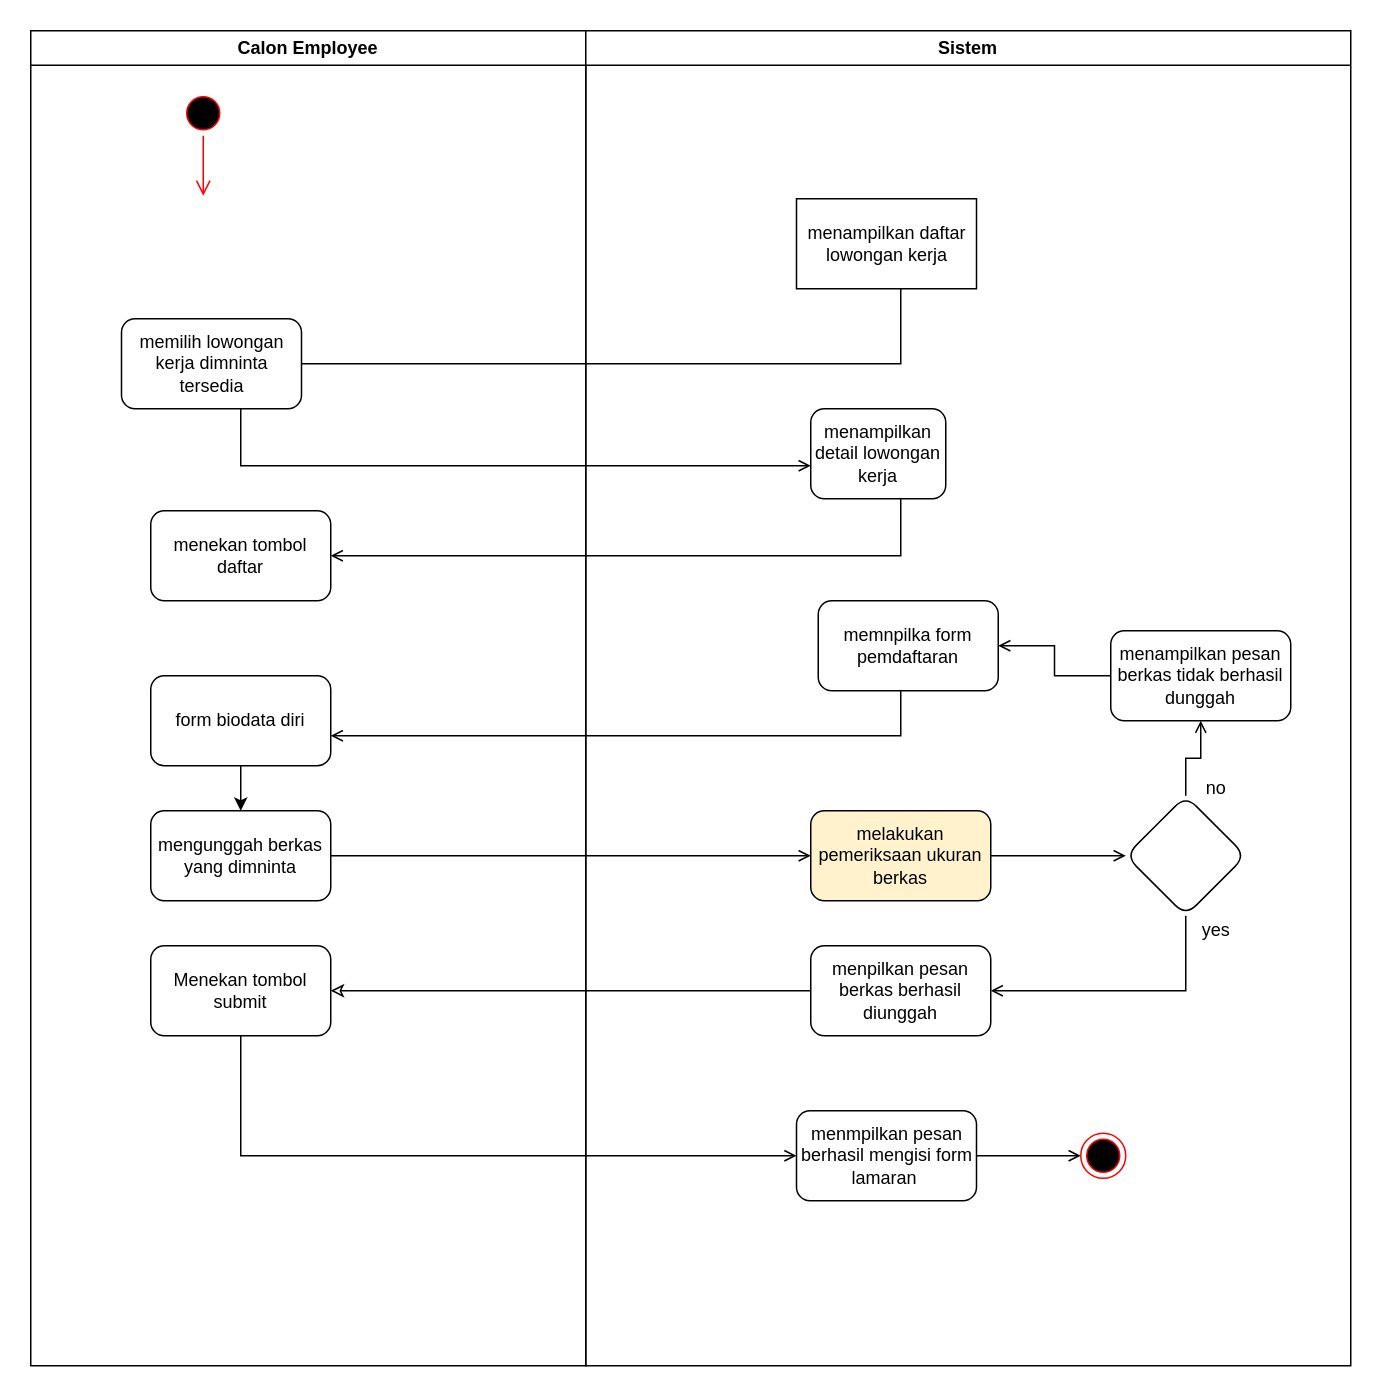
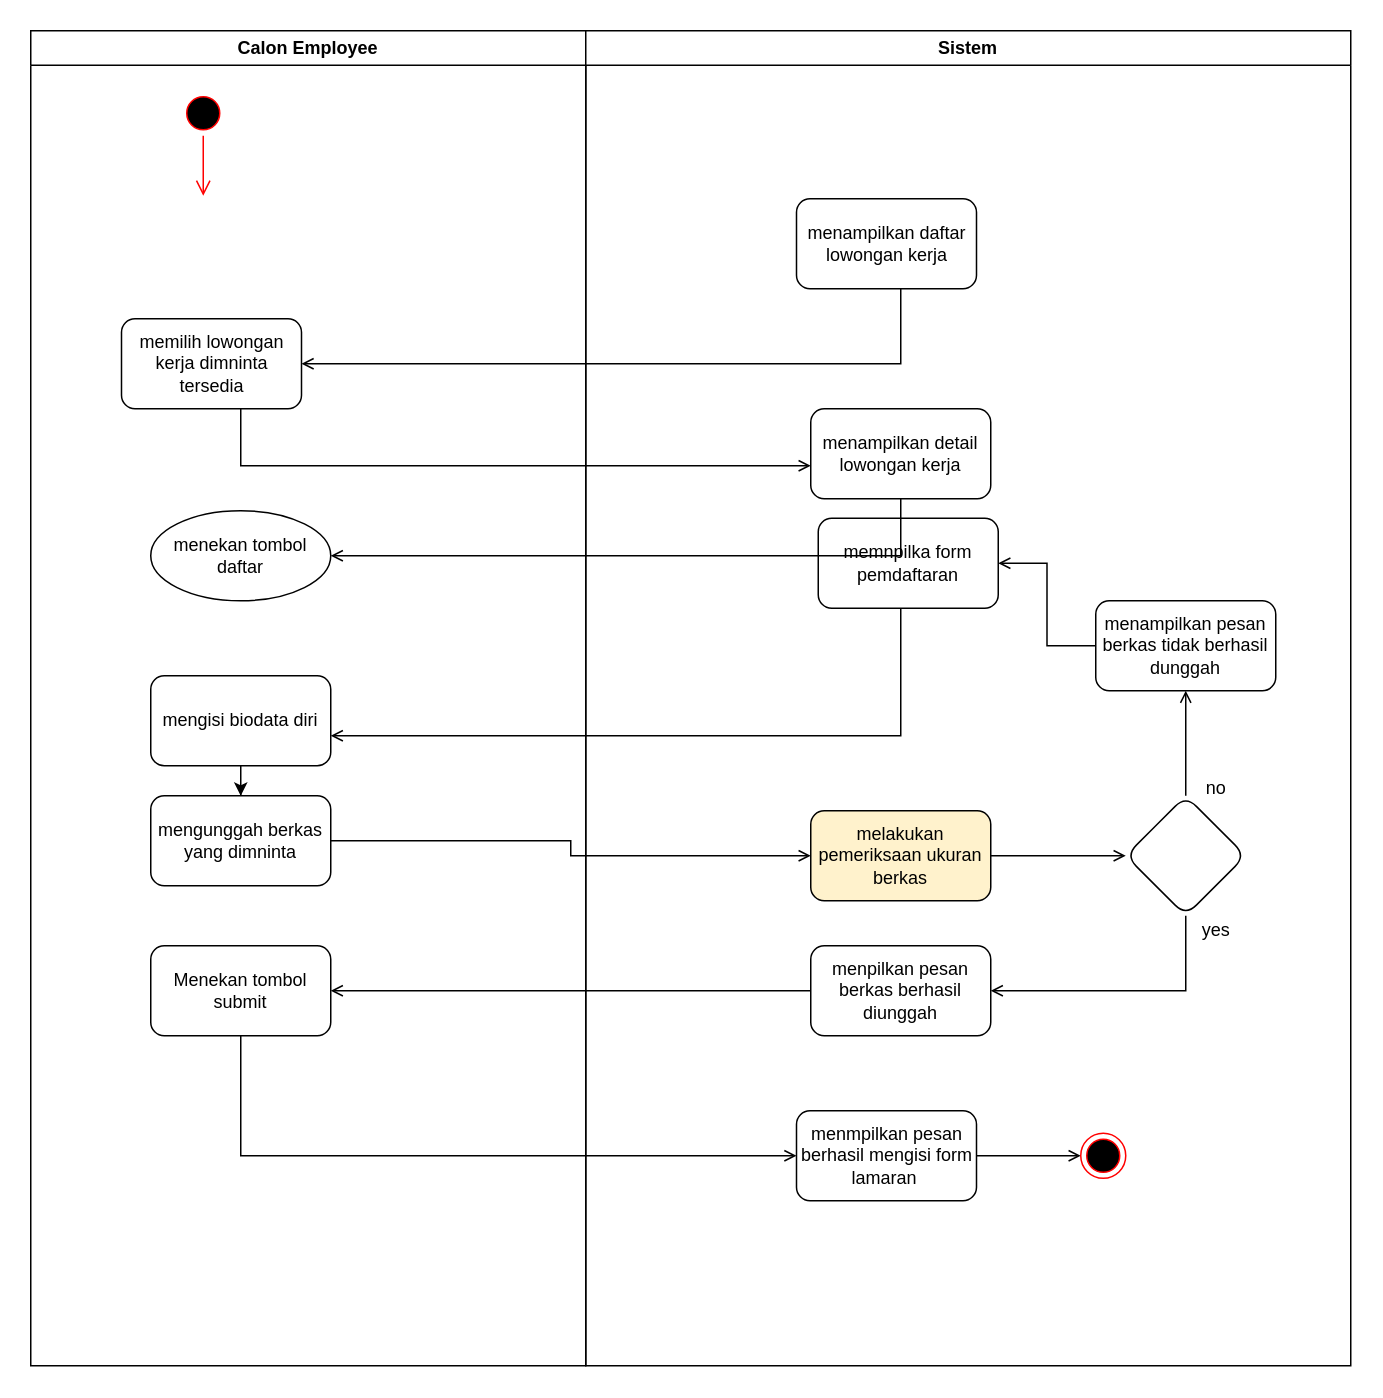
node "menampilkan daftar lowongan kerja": shape rectangle -> rounded rectangle
edge "menampilkan daftar lowongan kerja" -- "memilih lowongan kerja dimninta tersedia": arrowhead none -> open
node "menampilkan detail lowongan kerja": size 135x90 -> 180x90
node "menekan tombol daftar": shape rounded rectangle -> ellipse
node "memnpilka form pemdaftaran": moved (908, 646) -> (908, 563)
node "menampilkan pesan berkas tidak berhasil dunggah": moved (1201, 676) -> (1186, 646)
node "form biodata diri": label "form biodata diri" -> "mengisi biodata diri"
node "mengunggah berkas yang dimninta": moved (241, 856) -> (241, 841)
edge "menpilkan pesan berkas berhasil diunggah" -> "Menekan tombol submit": arrowhead classic -> open
